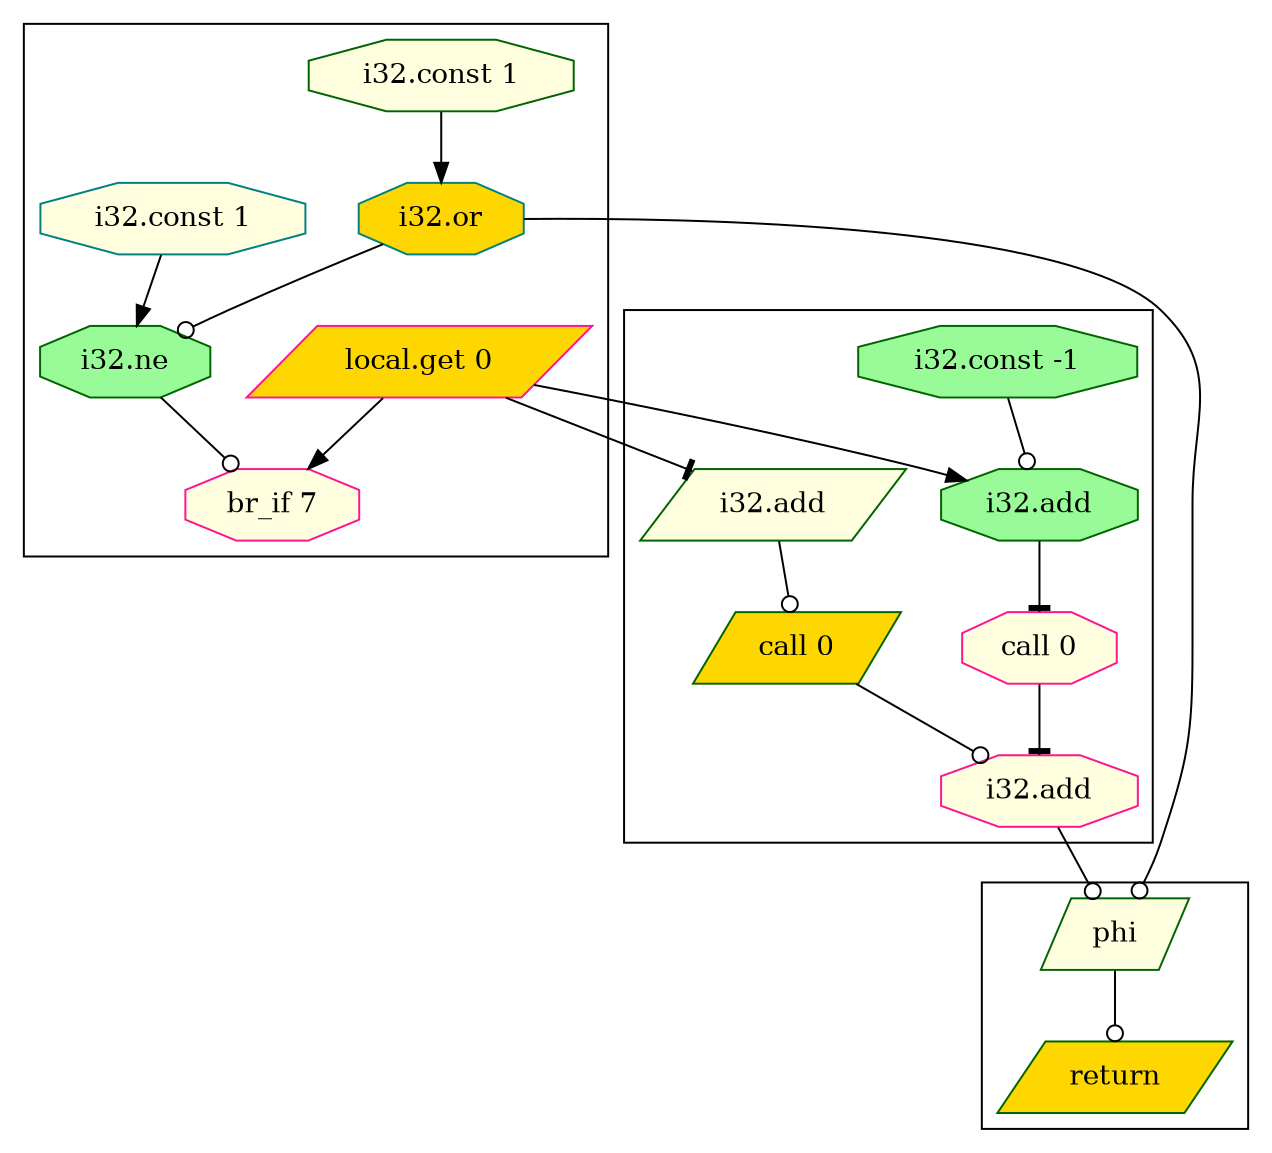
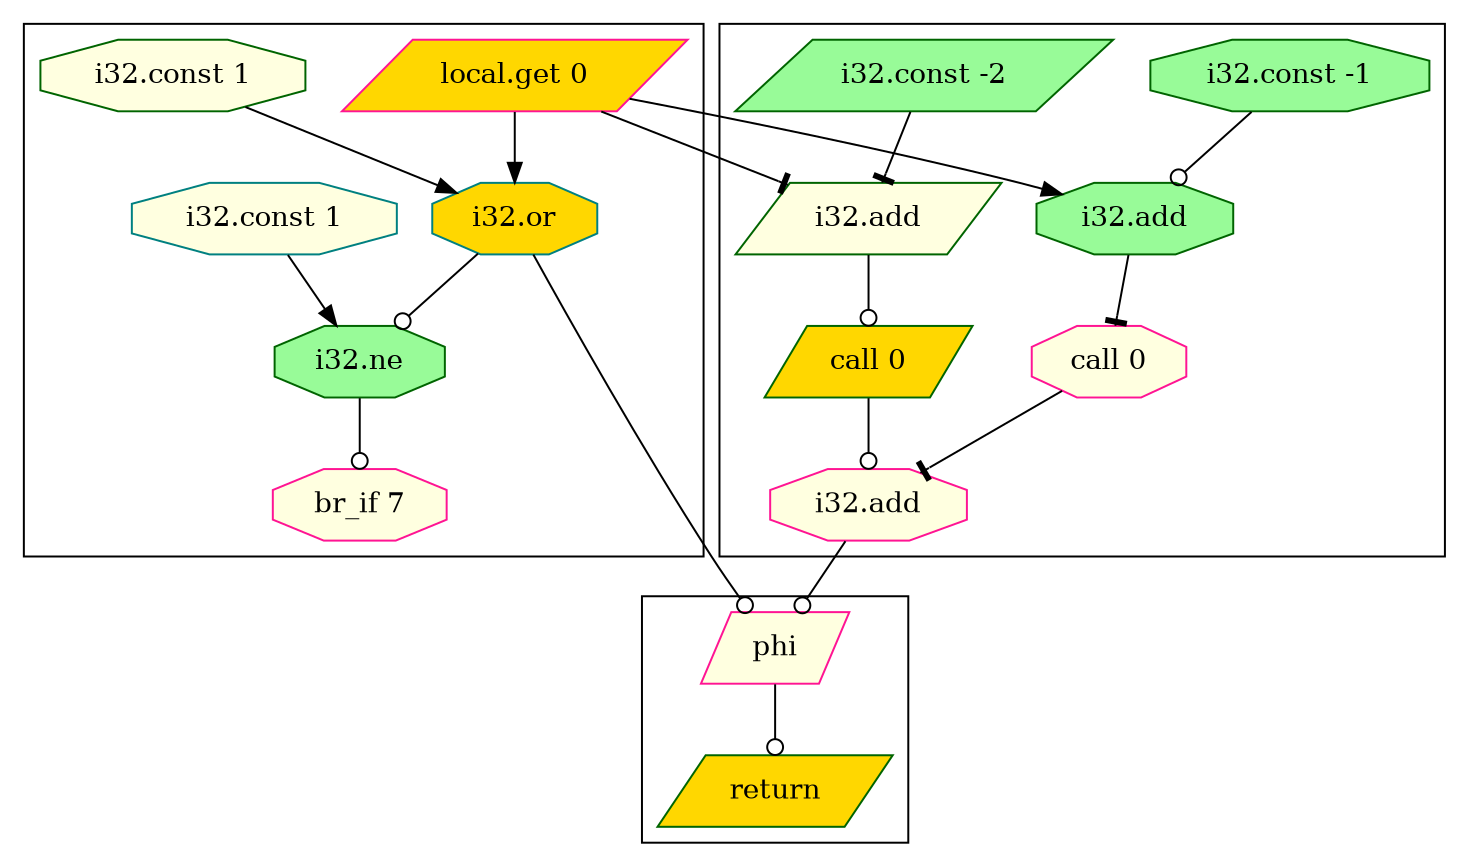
node "i32.const -2": added
edge "local.get 0" -> "br_if 7": now "local.get 0" -> "i32.or"
node "phi": color darkgreen -> deeppink
